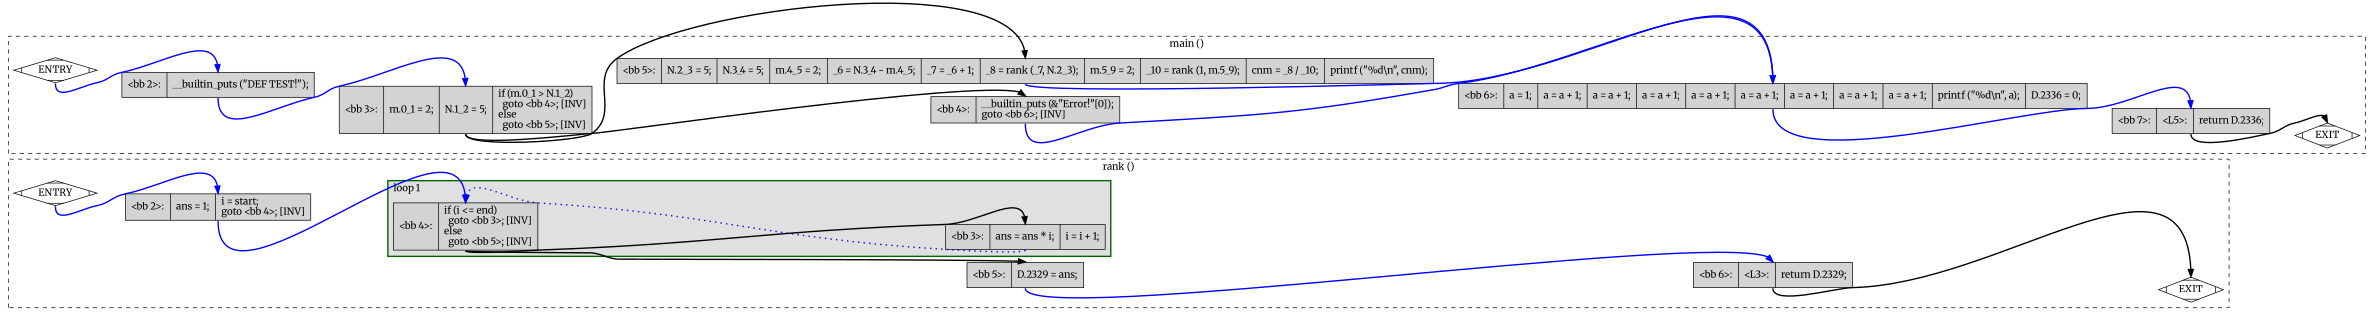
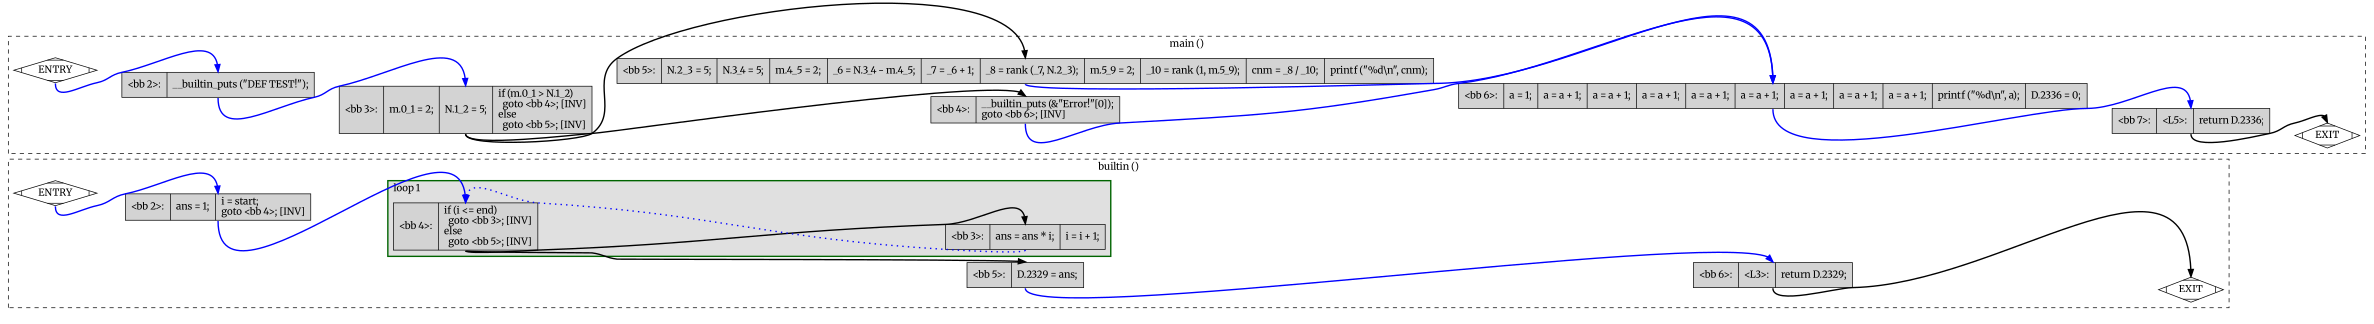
cluster "rank ()": label "rank ()" -> "builtin ()"
